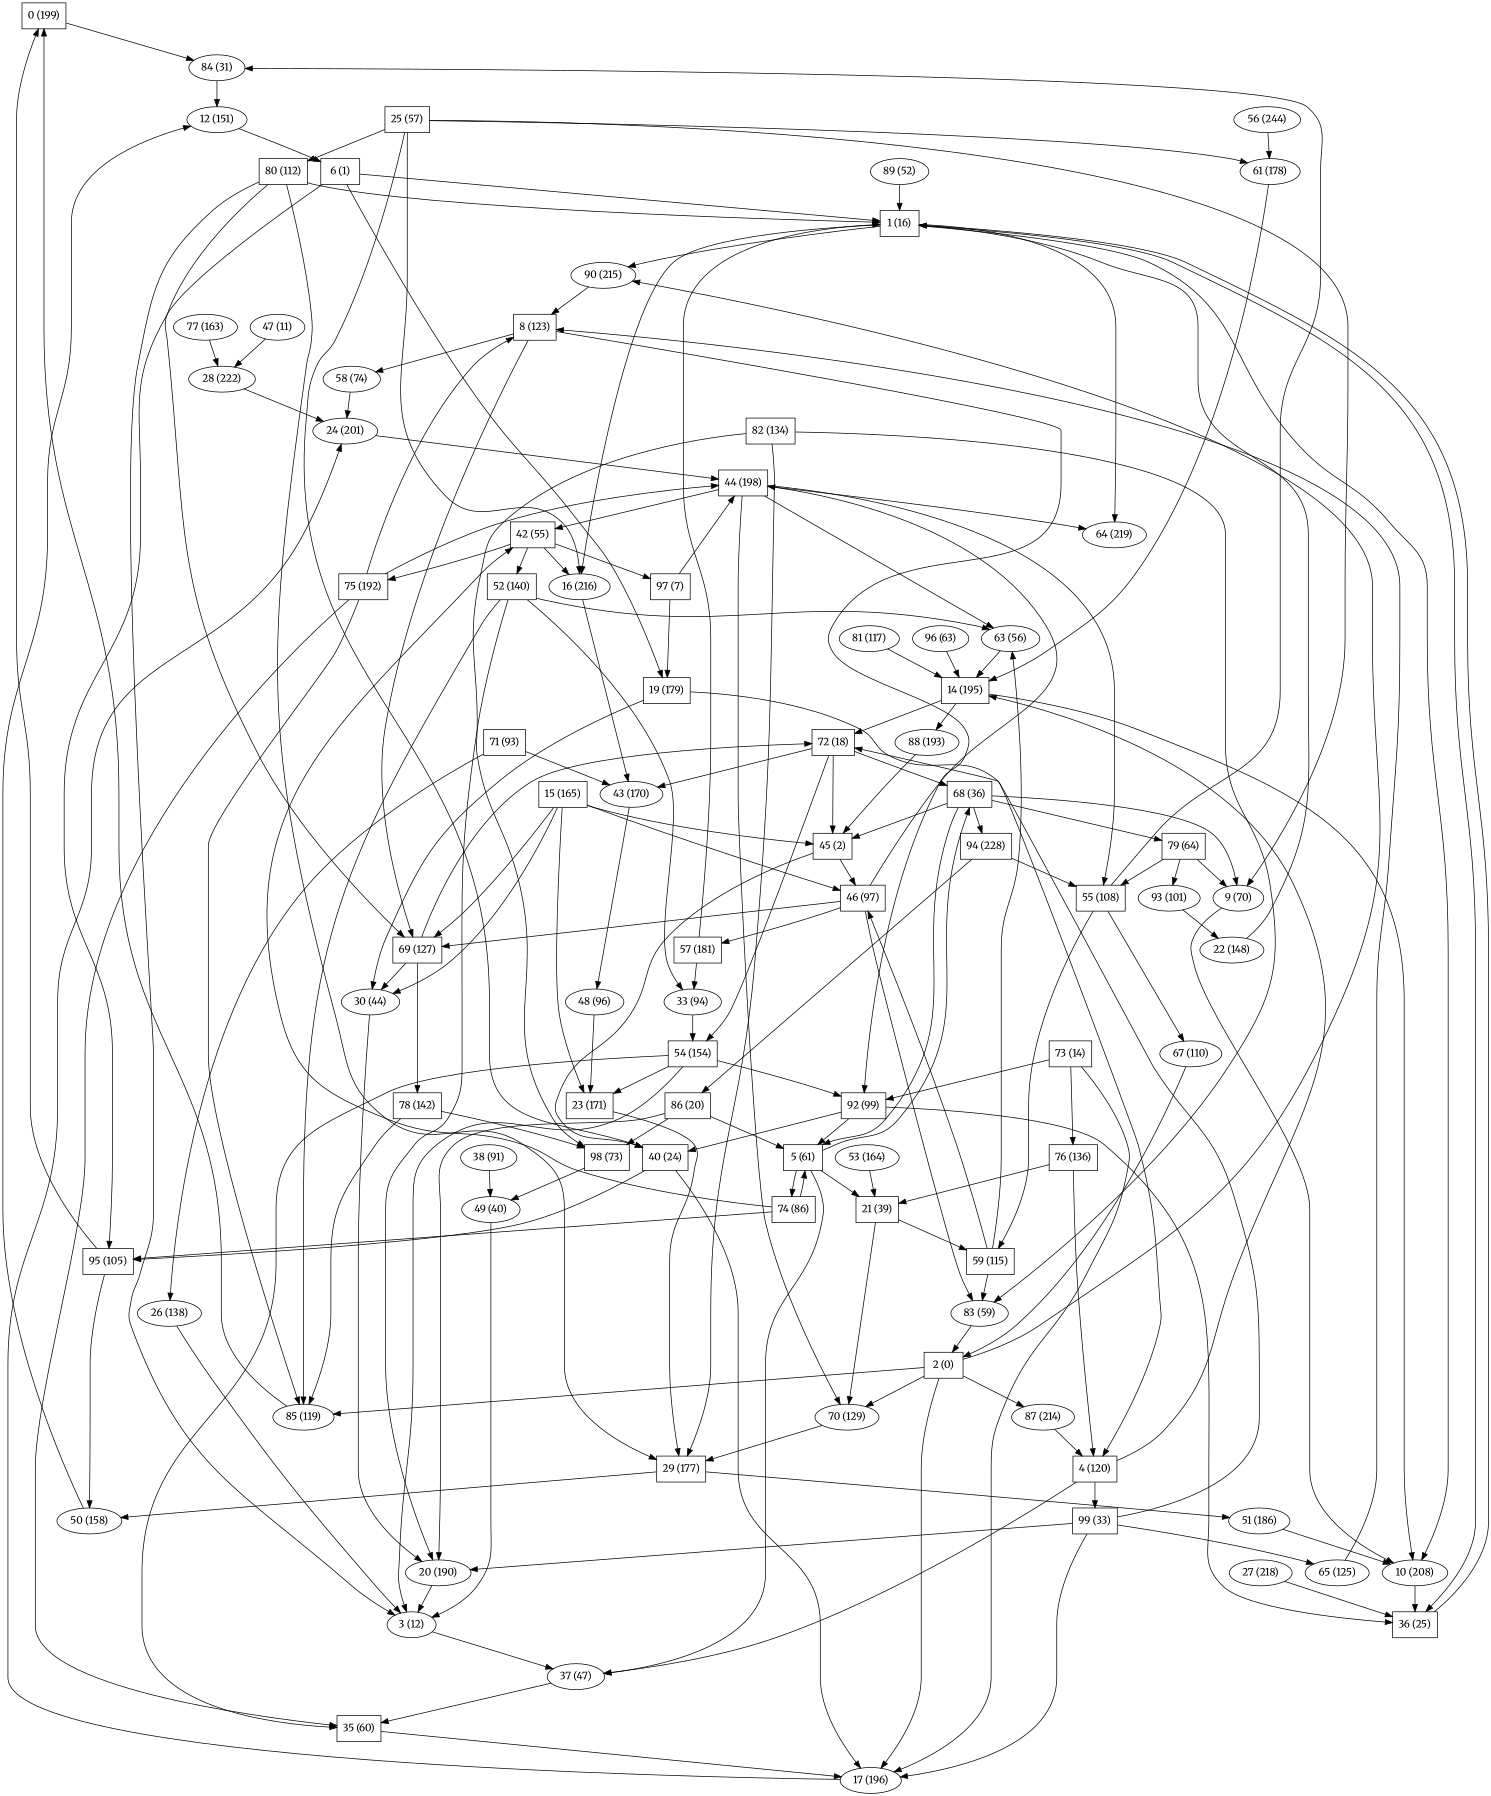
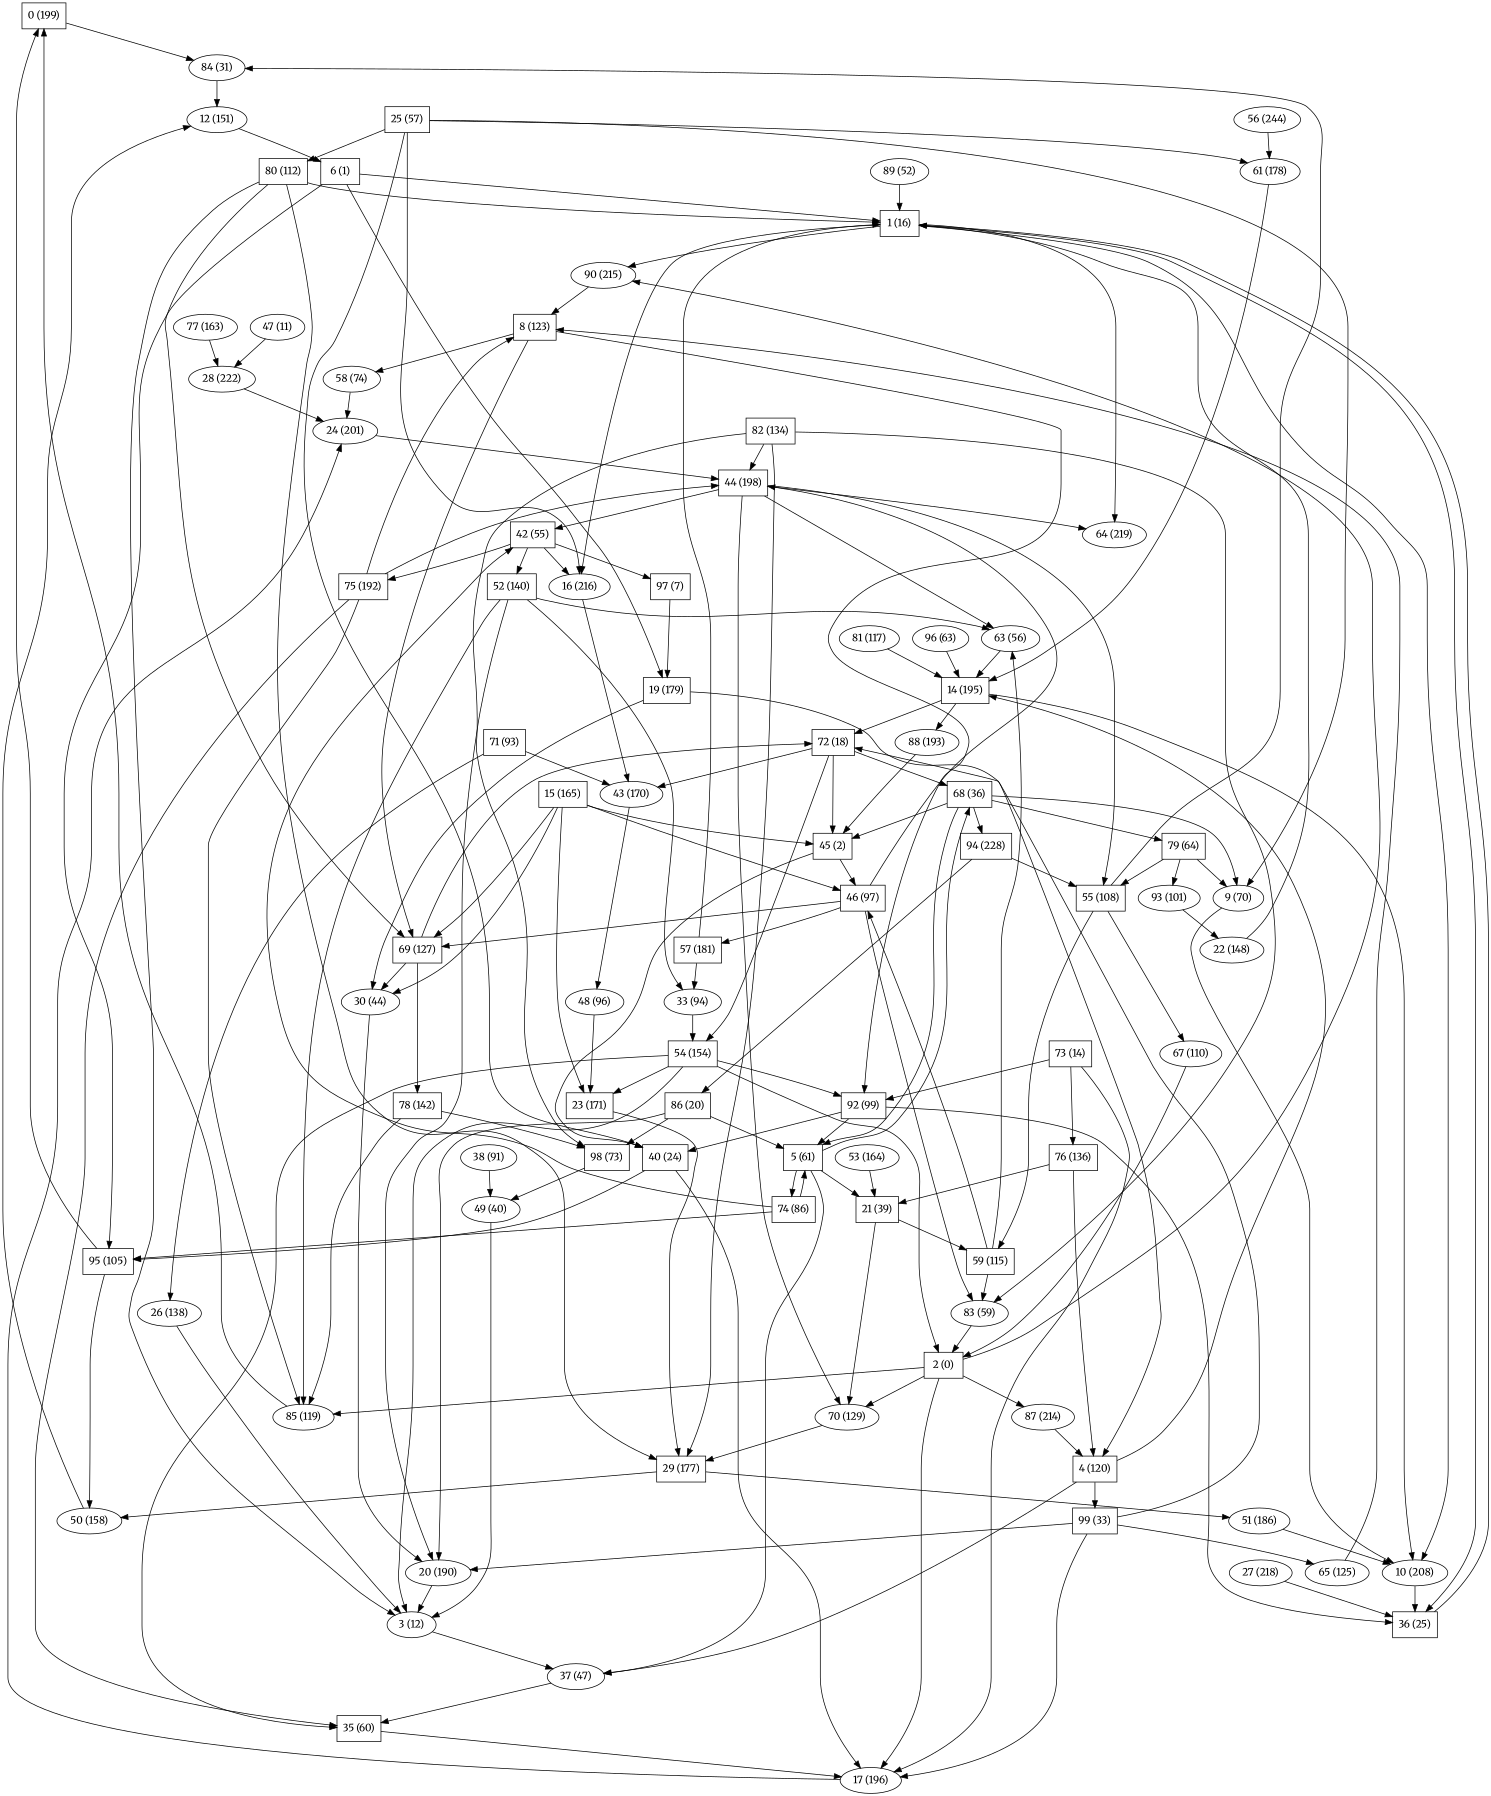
edge "97 (7)" -> "44 (198)": now "82 (134)" -> "44 (198)"
edge "54 (154)" -> "2 (0)": added
